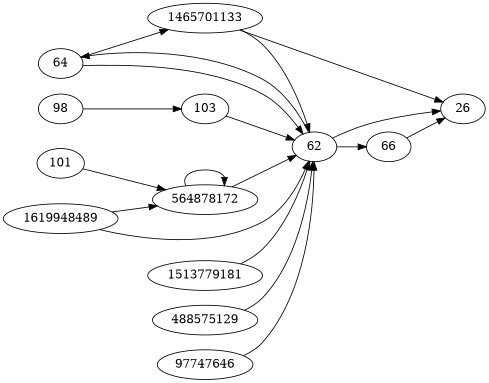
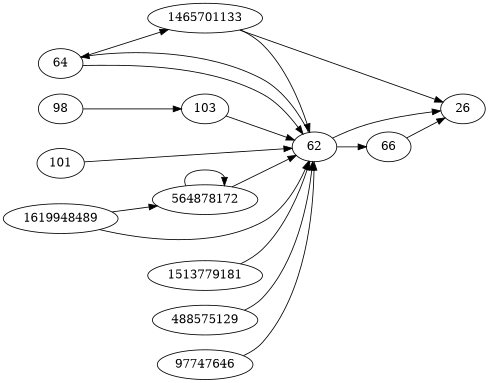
edge "101" -> "564878172": now "101" -> "62"
